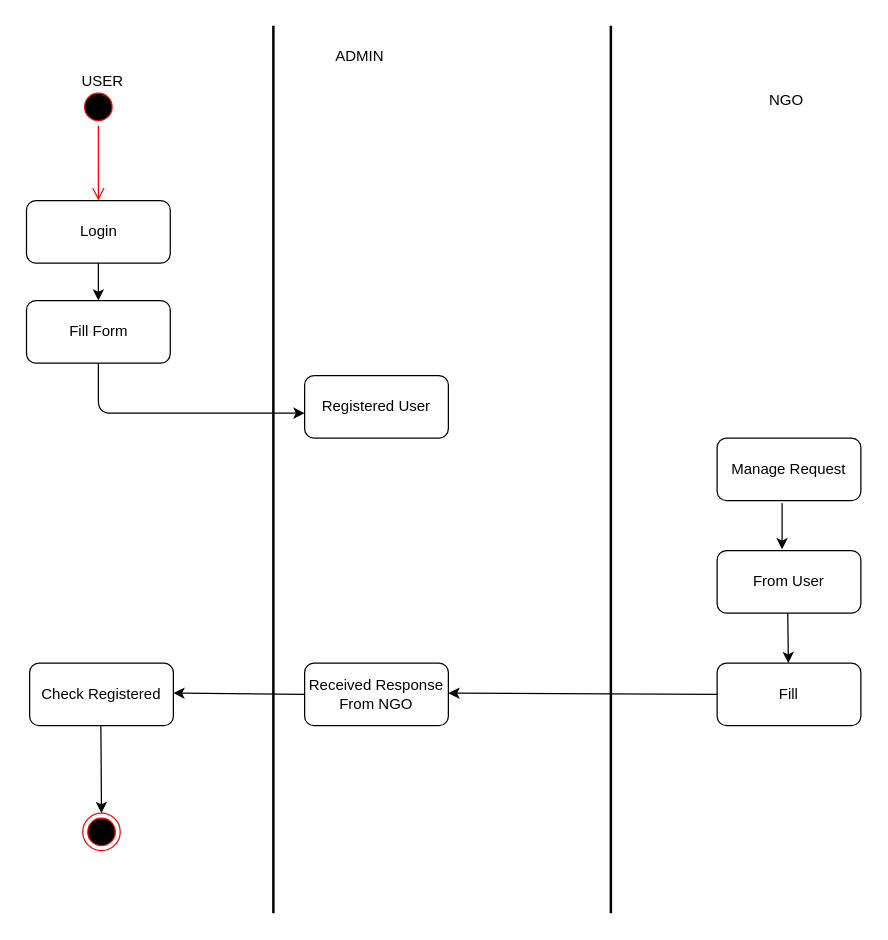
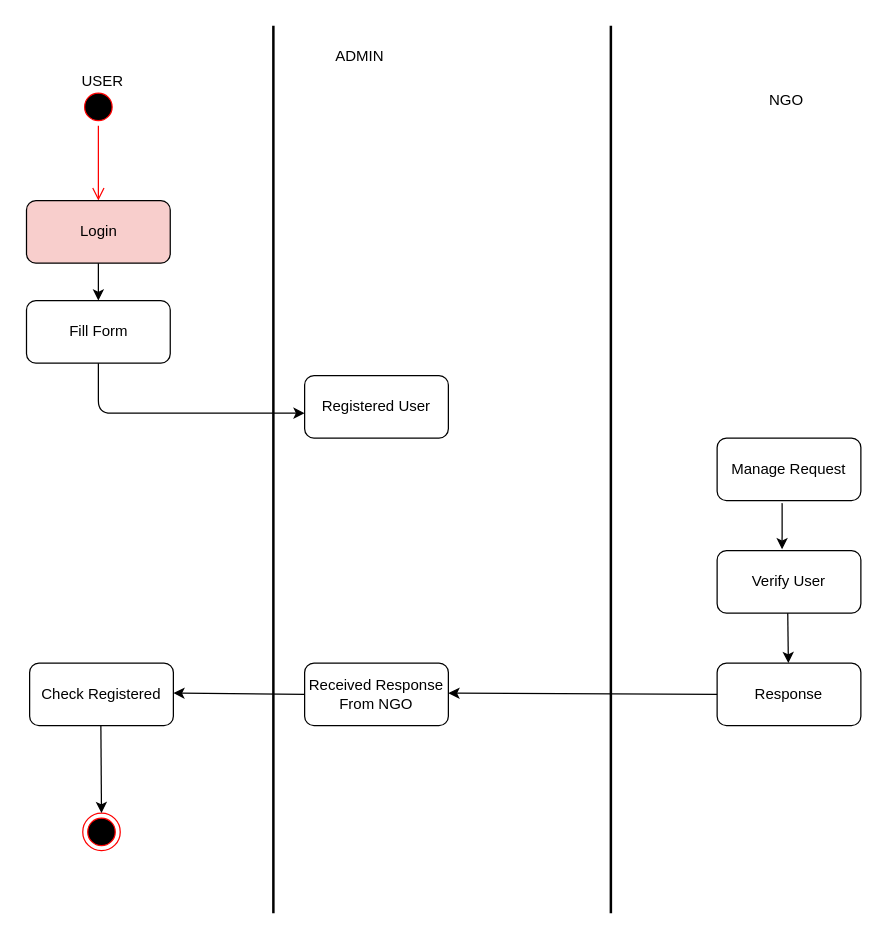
node "Login": fillcolor #ffffff -> #f8cecc
node "From User": label "From User" -> "Verify User"
node "Fill": label "Fill" -> "Response"
